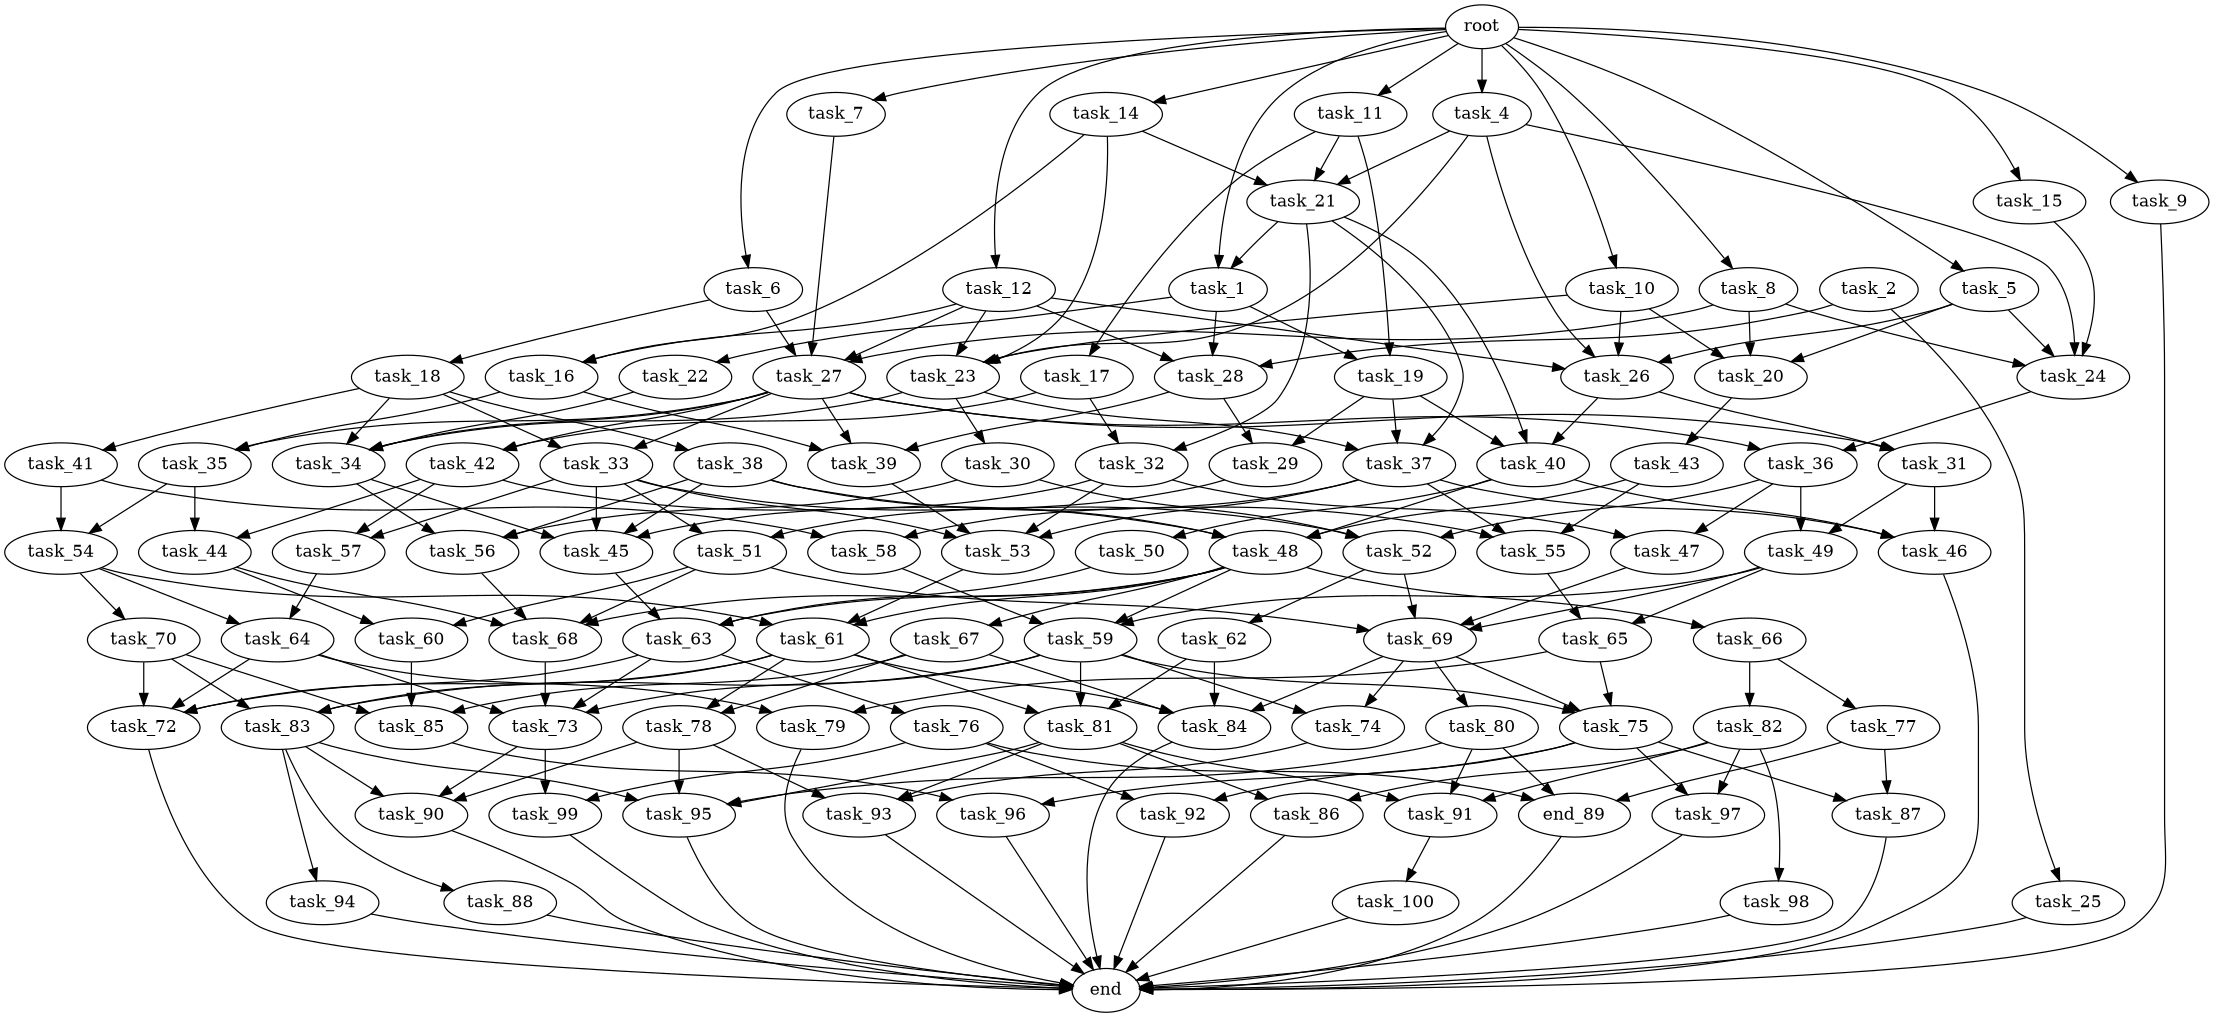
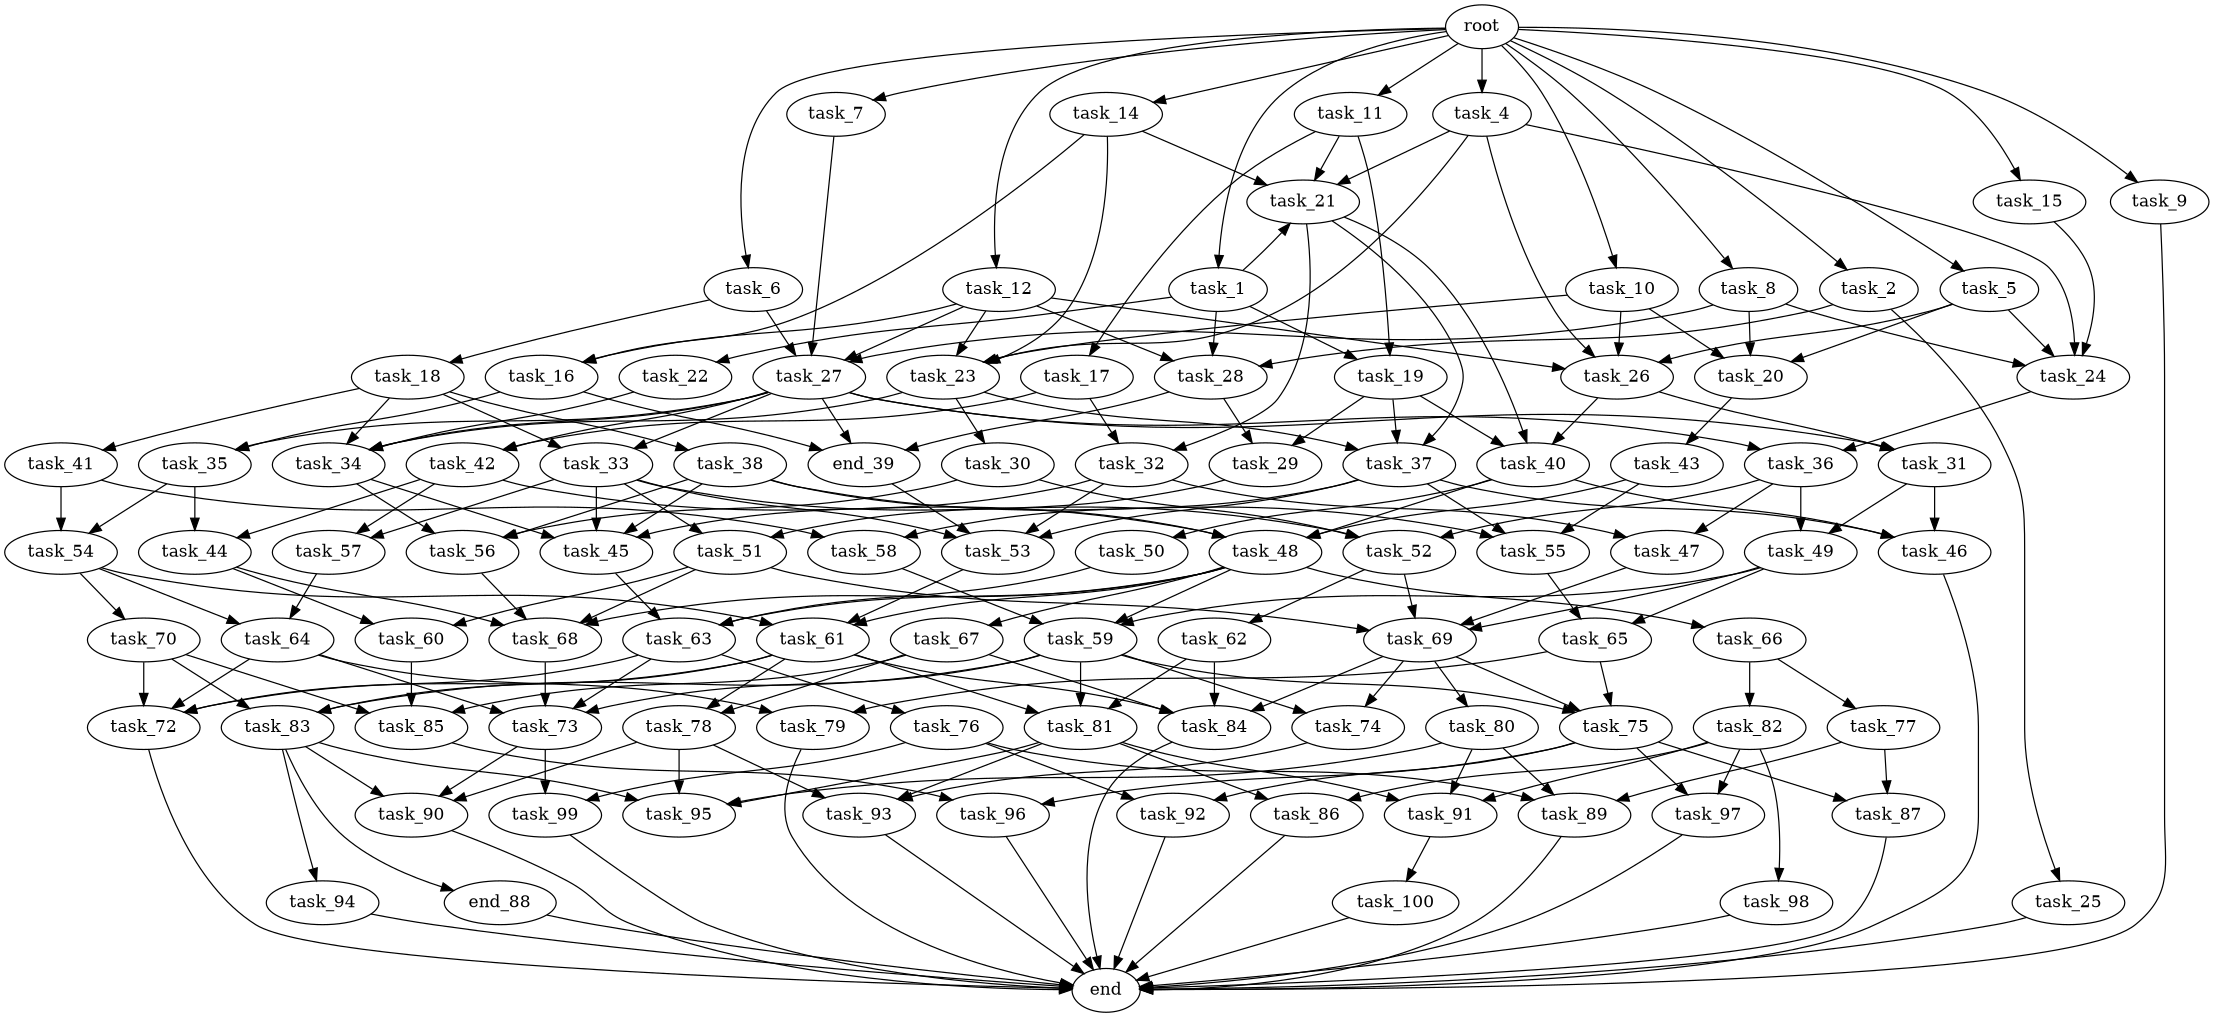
edge "root" -> "task_2": added
edge "task_21" -> "task_1": reversed
node "task_39": label "task_39" -> "end_39"
node "end_89": label "end_89" -> "task_89"
node "task_88": label "task_88" -> "end_88"
edge "task_95" -> "end": removed
